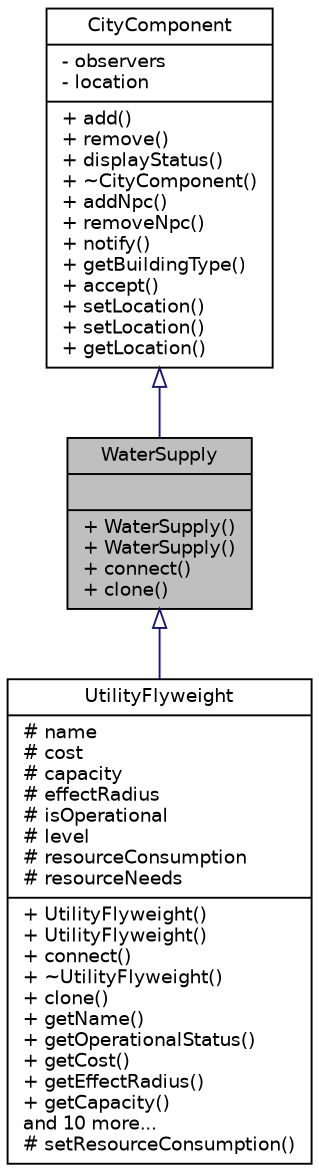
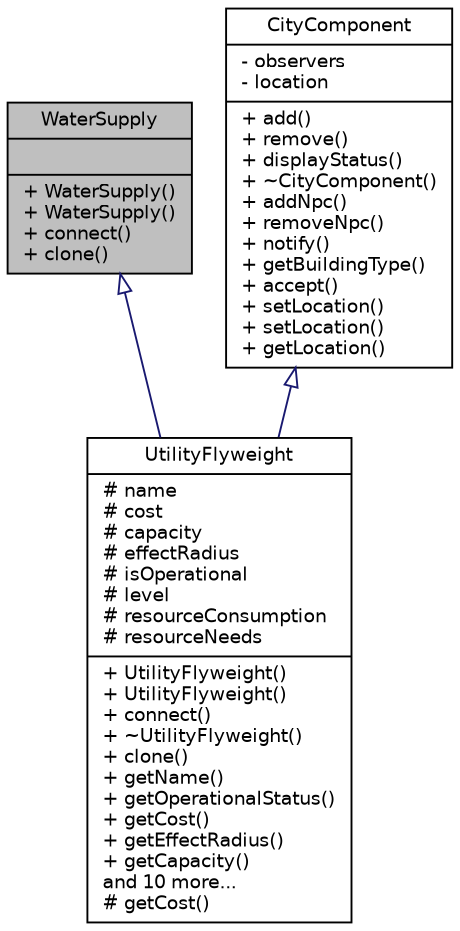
edge "WaterSupply" -> "CityComponent": now "UtilityFlyweight" -> "CityComponent"
node "UtilityFlyweight": text "# setResourceConsumption()" -> "# getCost()"
